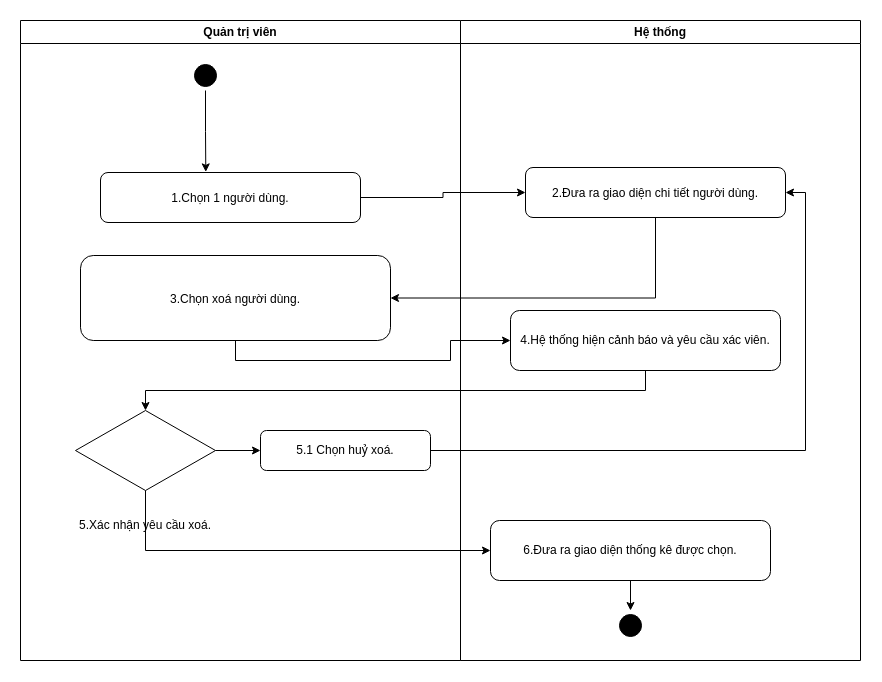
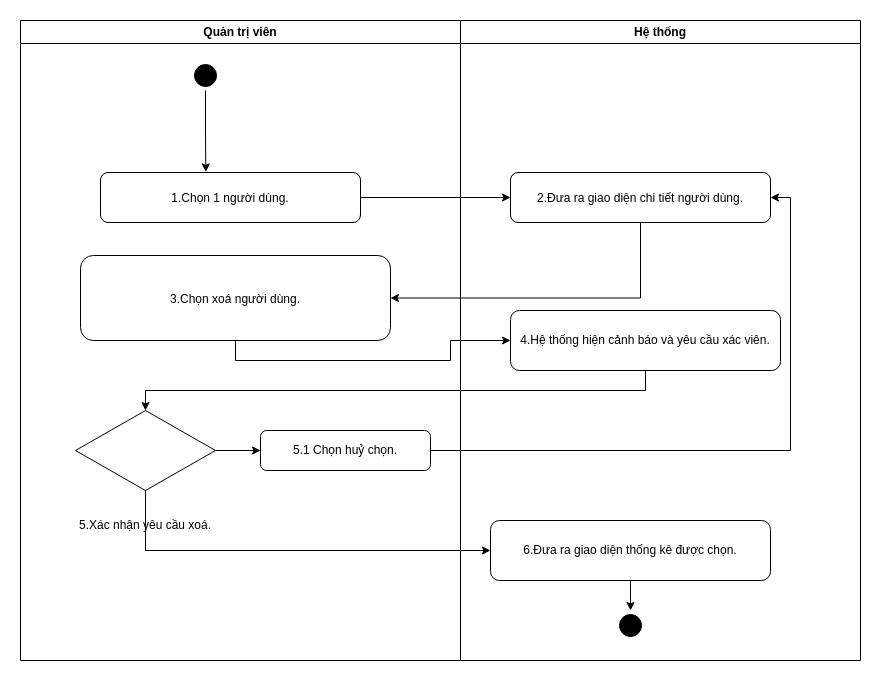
node "2.Đưa ra giao diện chi tiết người dùng.": moved (656, 193) -> (641, 198)
node "5.1 Chọn huỷ xoá.": label "5.1 Chọn huỷ xoá." -> "5.1 Chọn huỷ chọn."
